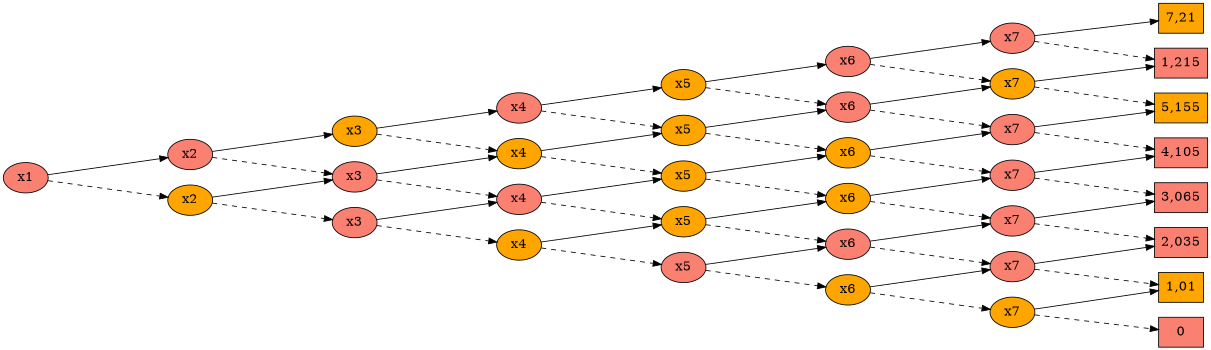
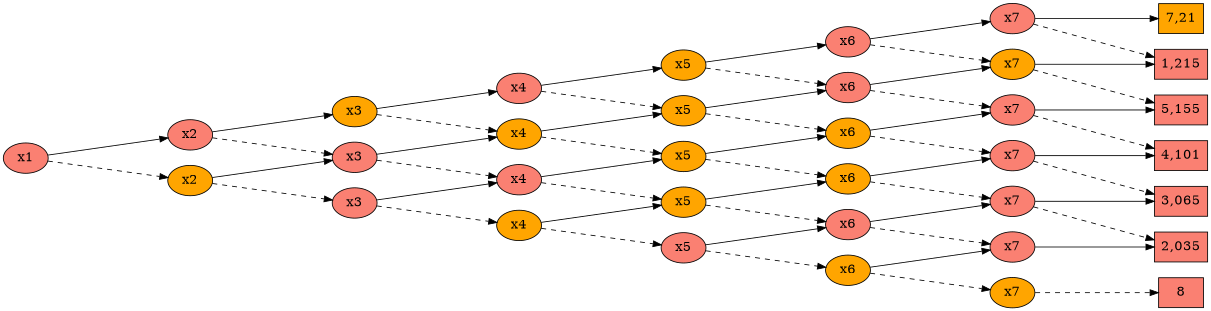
node "5,155": fillcolor orange -> salmon
node "4,105": label "4,105" -> "4,101"
node "1,01": removed
node "0": label "0" -> "8"
